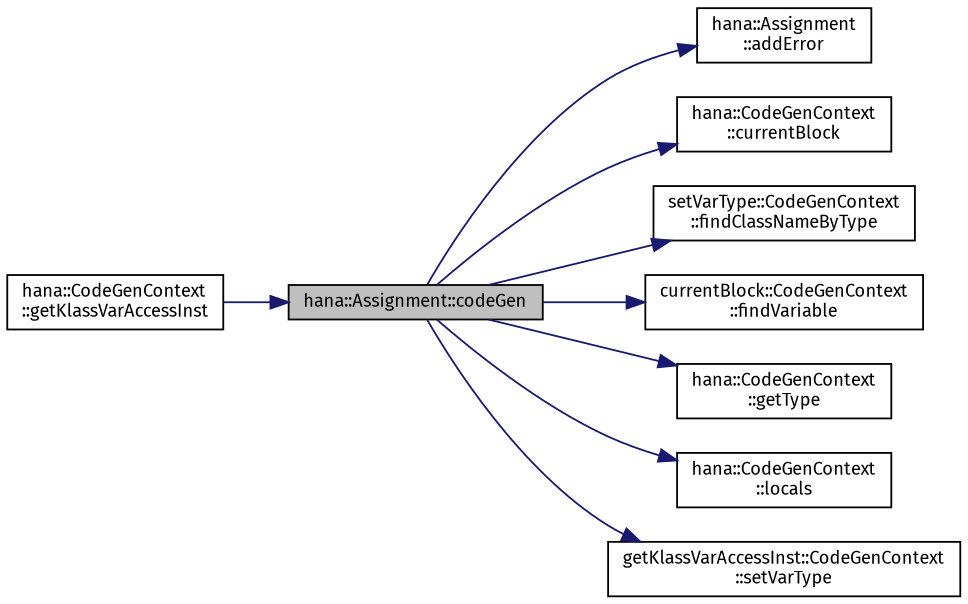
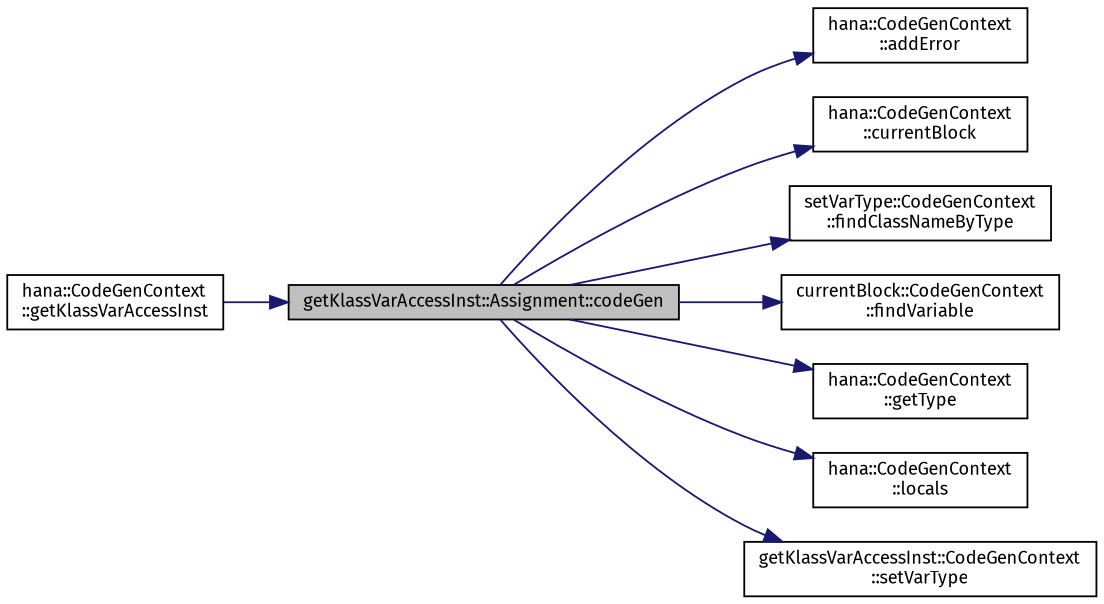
node "hana::Assignment ::addError": label "hana::Assignment ::addError" -> "hana::CodeGenContext ::addError"
node "hana::Assignment::codeGen": label "hana::Assignment::codeGen" -> "getKlassVarAccessInst::Assignment::codeGen"
